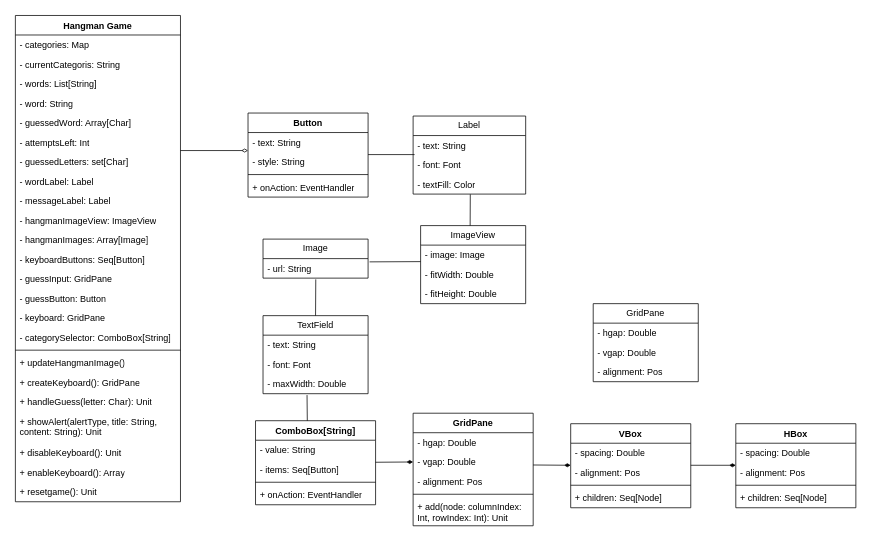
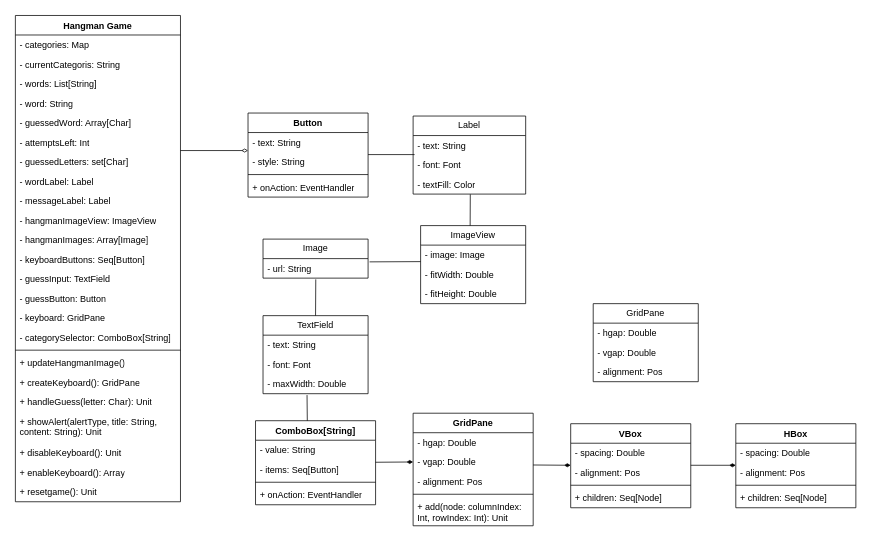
node "- guessInput: GridPane": label "- guessInput: GridPane" -> "- guessInput: TextField"
